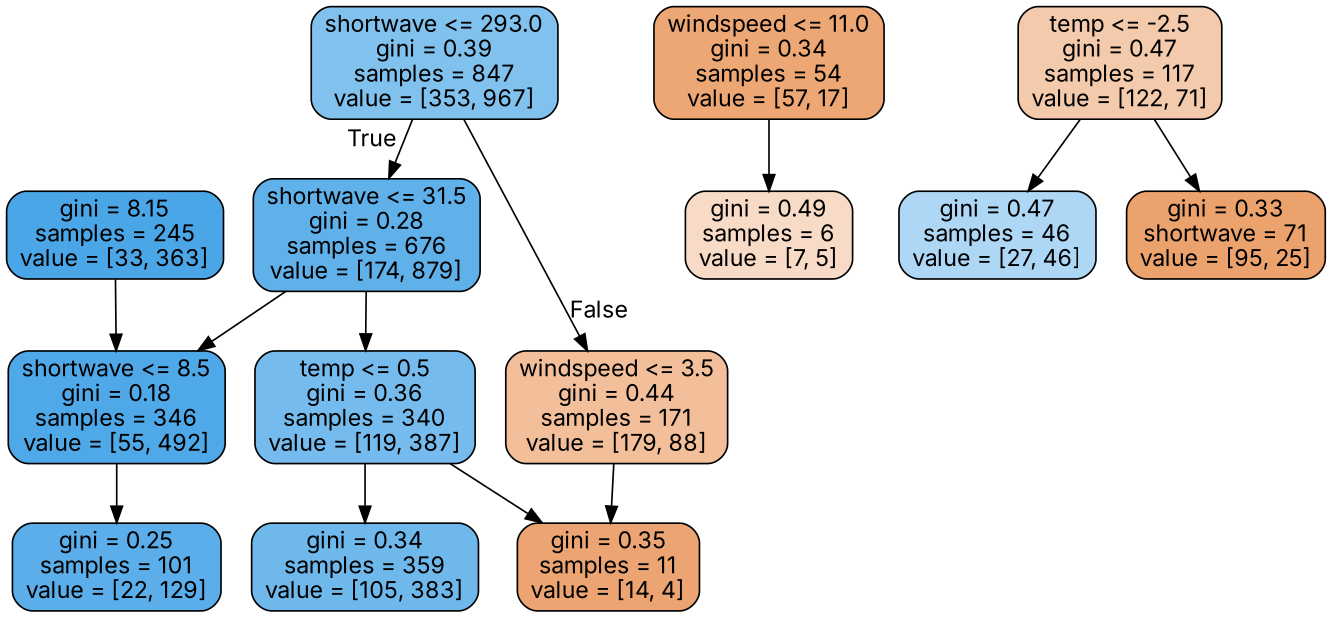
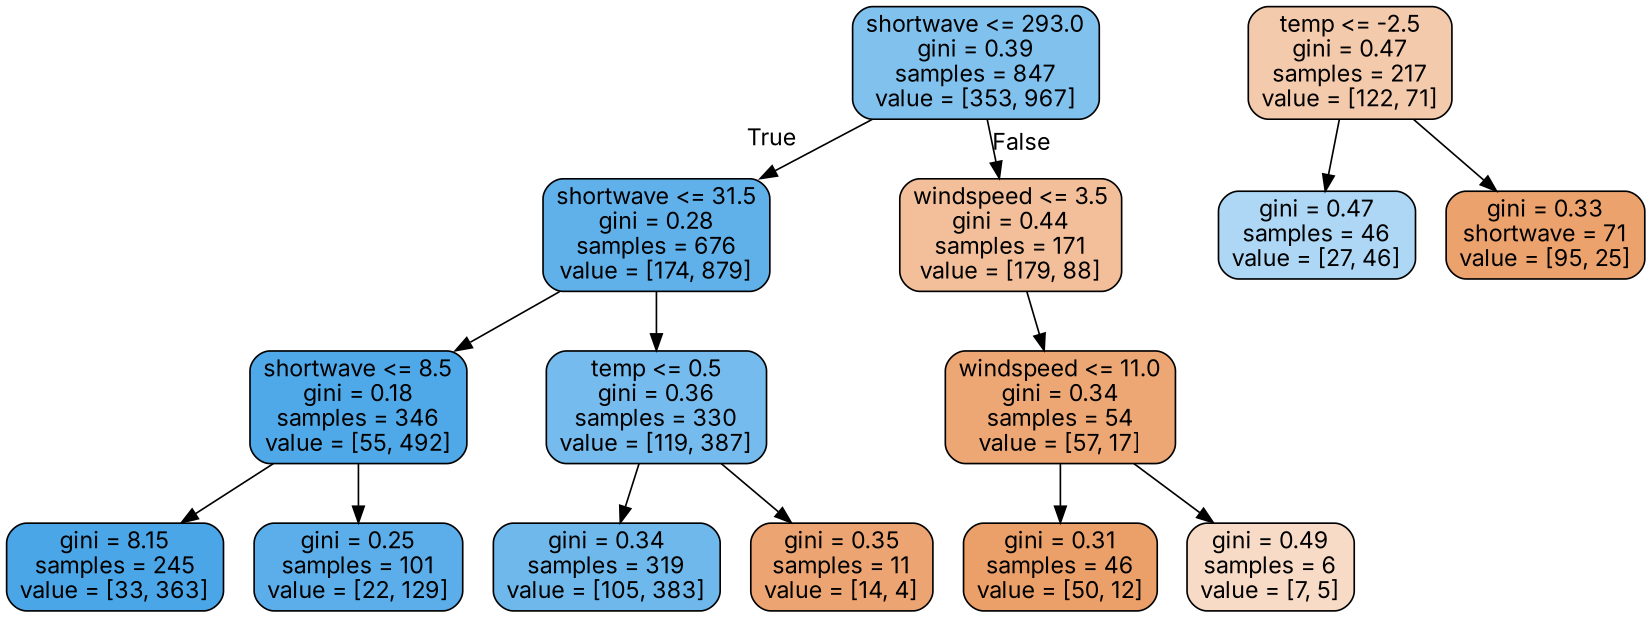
node "temp <= -2.5 gini = 0.47 samples = 117 value = [122, 71]": label "temp <= -2.5 gini = 0.47 samples = 117 value = [122, 71]" -> "temp <= -2.5 gini = 0.47 samples = 217 value = [122, 71]"
edge "gini = 8.15 samples = 245 value = [33, 363]" -> "shortwave <= 8.5 gini = 0.18 samples = 346 value = [55, 492]": reversed
node "temp <= 0.5 gini = 0.36 samples = 340 value = [119, 387]": label "temp <= 0.5 gini = 0.36 samples = 340 value = [119, 387]" -> "temp <= 0.5 gini = 0.36 samples = 330 value = [119, 387]"
edge "windspeed <= 3.5 gini = 0.44 samples = 171 value = [179, 88]" -> "gini = 0.35 samples = 11 value = [14, 4]": now "windspeed <= 3.5 gini = 0.44 samples = 171 value = [179, 88]" -> "windspeed <= 11.0 gini = 0.34 samples = 54 value = [57, 17]"
node "gini = 0.34 samples = 359 value = [105, 383]": label "gini = 0.34 samples = 359 value = [105, 383]" -> "gini = 0.34 samples = 319 value = [105, 383]"
node "gini = 0.31 samples = 46 value = [50, 12]": added
